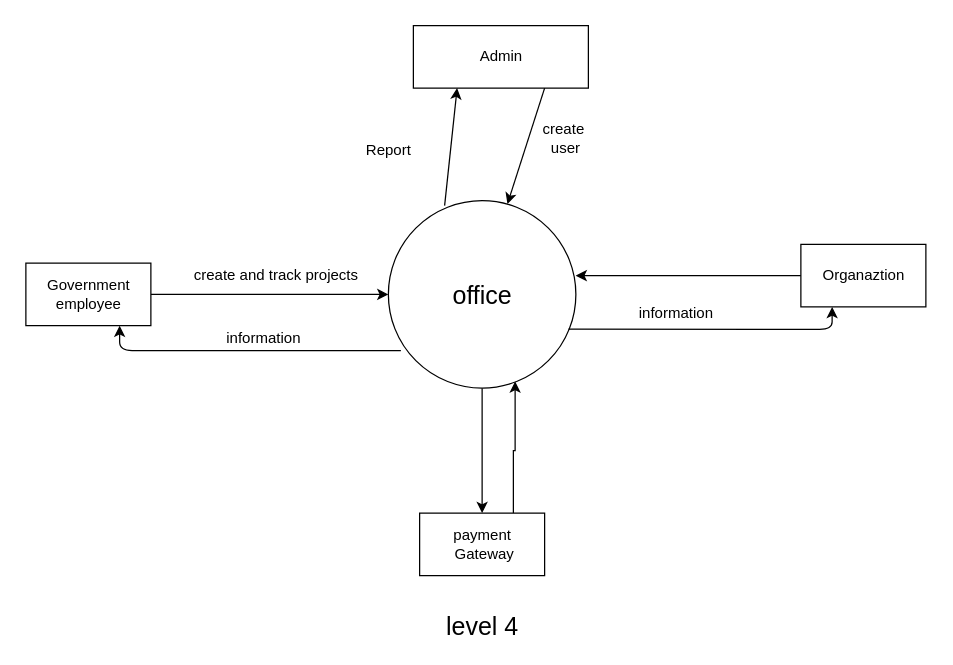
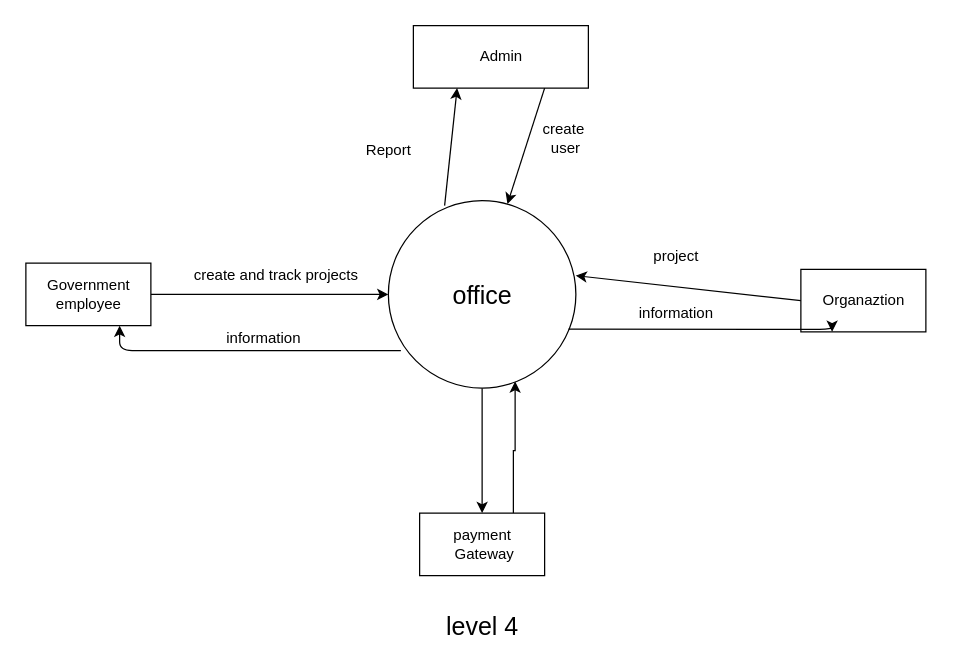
node "project": added
node "Organaztion": moved (863, 276) -> (863, 301)
